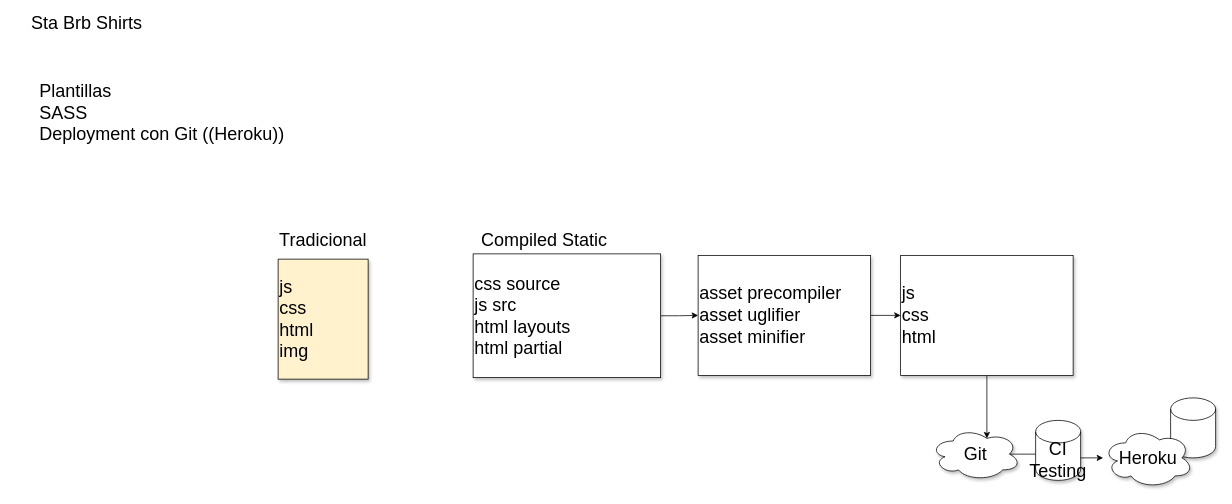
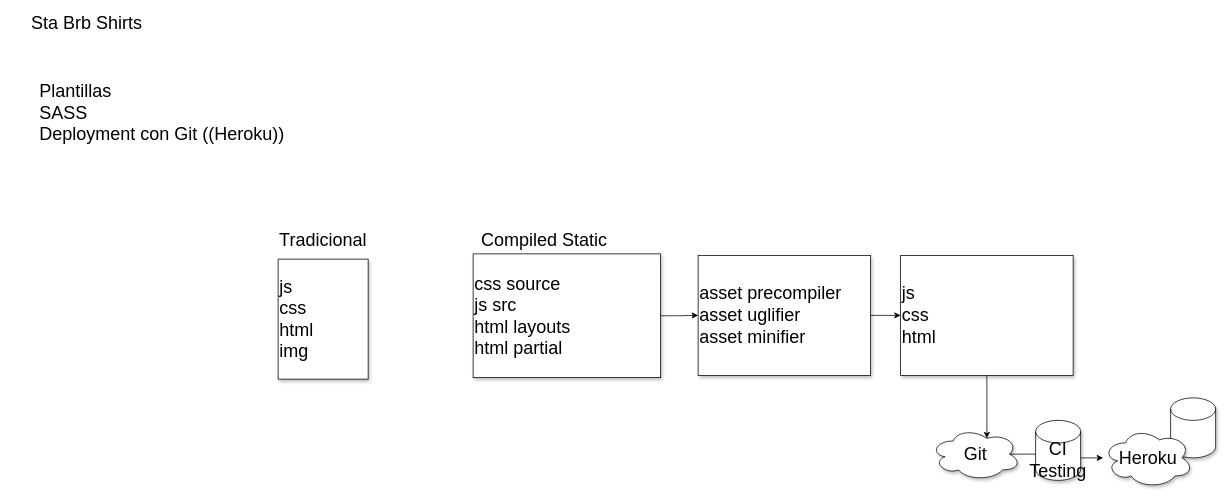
node "js css html img": fillcolor #fff2cc -> #ffffff
